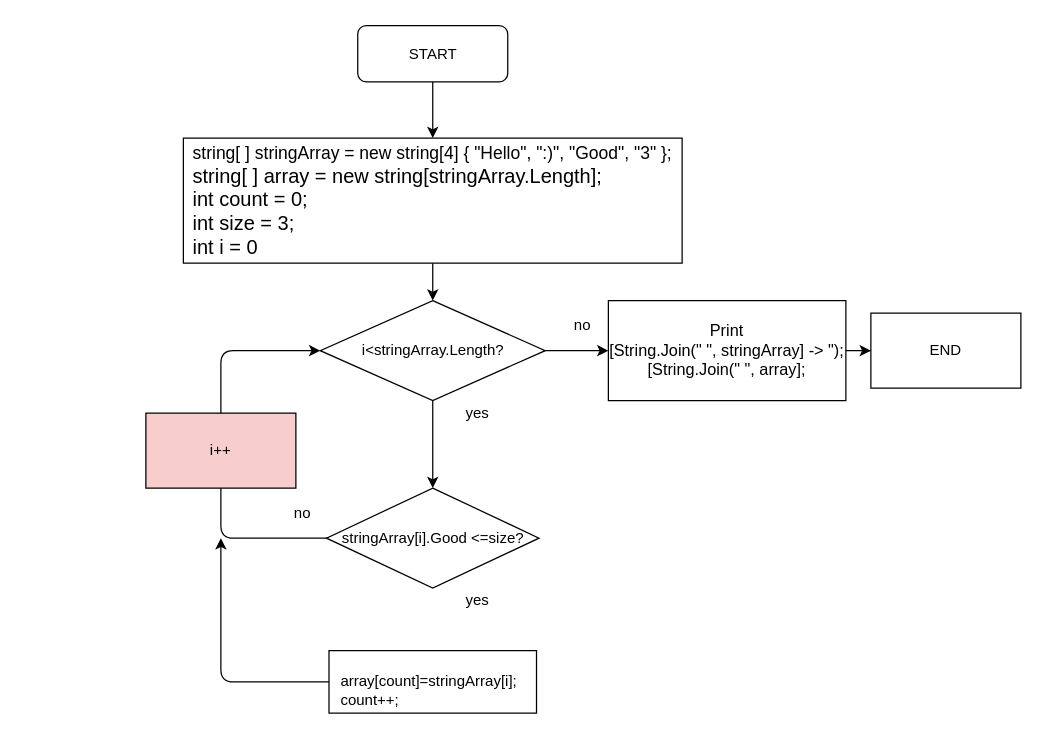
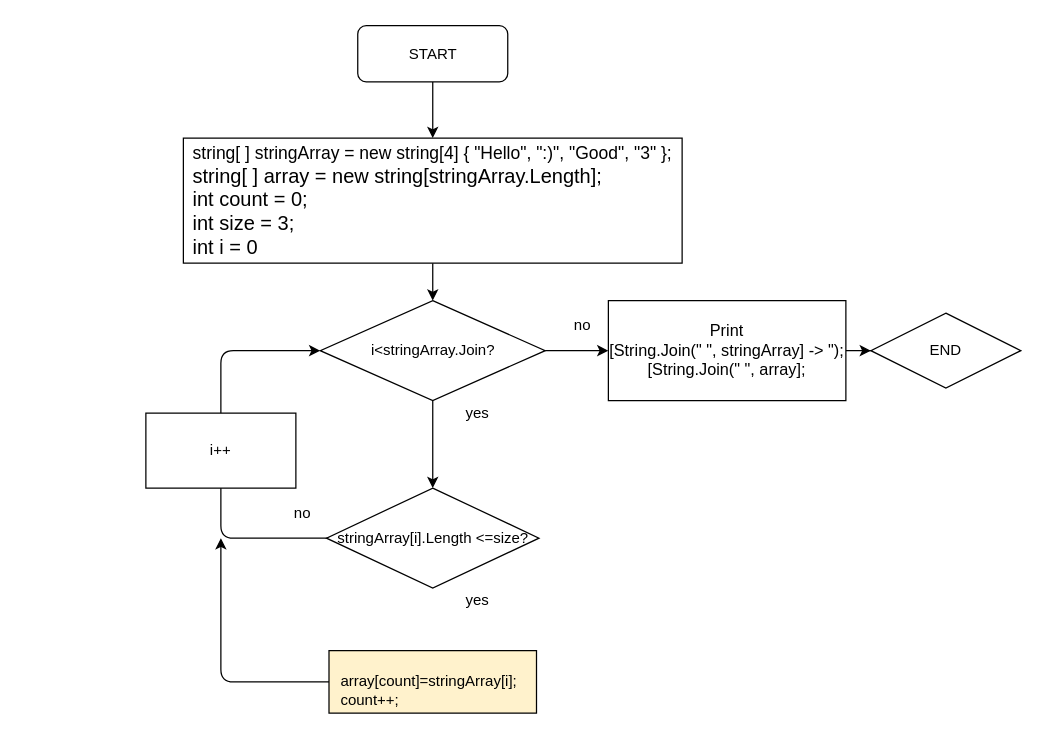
node "i<stringArray.Length?": label "i<stringArray.Length?" -> "i<stringArray.Join?"
node "END": shape rectangle -> diamond
node "i++": fillcolor #f8cecc -> #ffffff
node "stringArray[i].Good <=size?": label "stringArray[i].Good <=size?" -> "stringArray[i].Length <=size?"
node "array[count]=stringArray[i]; count++;": fillcolor #ffffff -> #fff2cc
